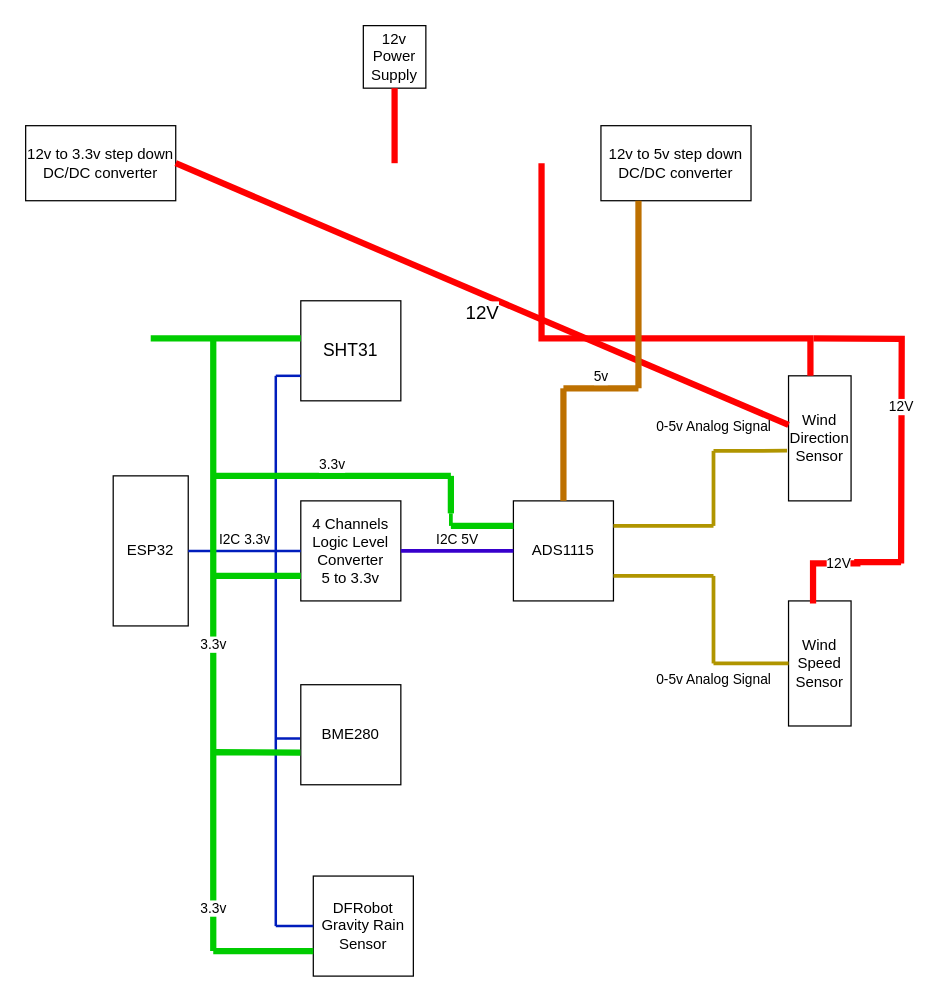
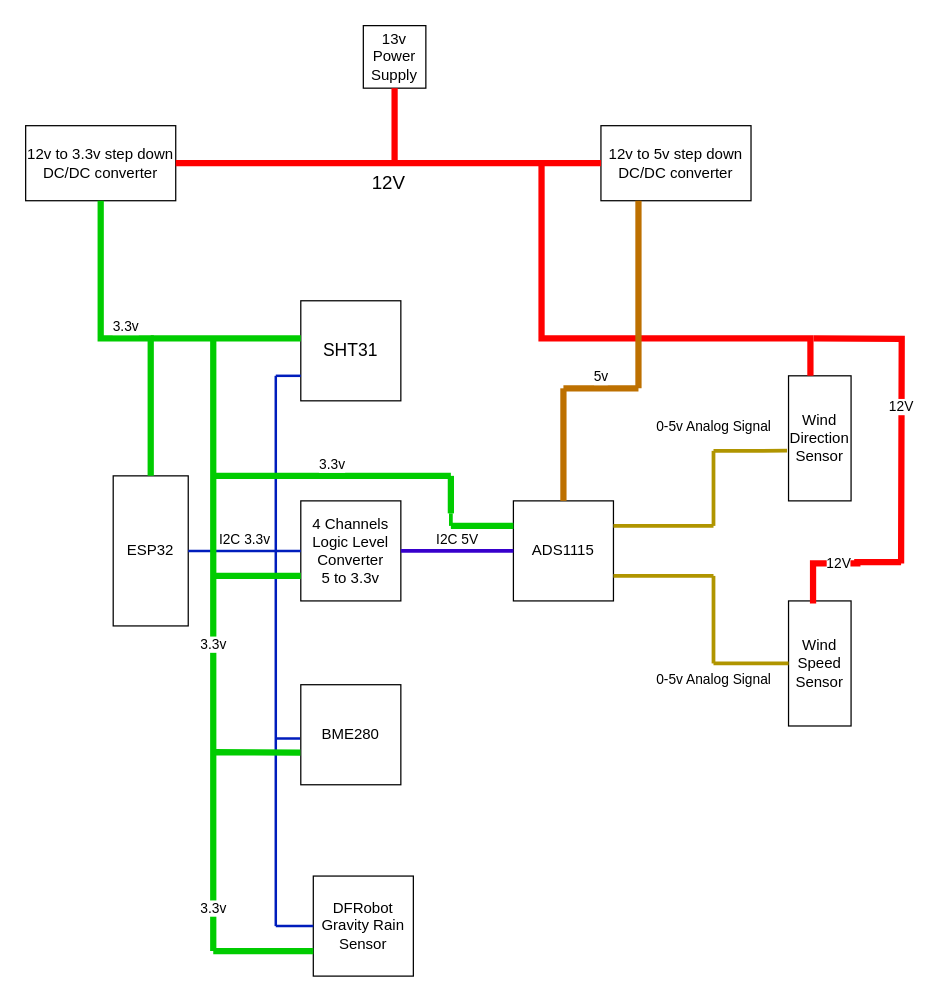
node "12v Power Supply": label "12v Power Supply" -> "13v Power Supply"
edge "12v to 3.3v step down DC/DC converter" -- "Wind Direction Sensor": now "12v to 3.3v step down DC/DC converter" -- "12v to 5v step down DC/DC converter"
edge "12v to 3.3v step down DC/DC converter" -- "ESP32": added, label "3.3v"
